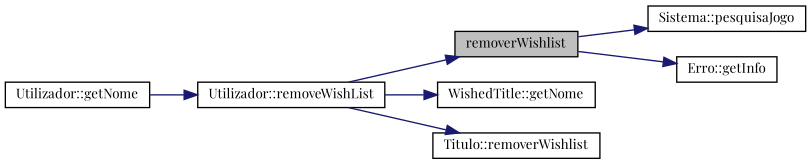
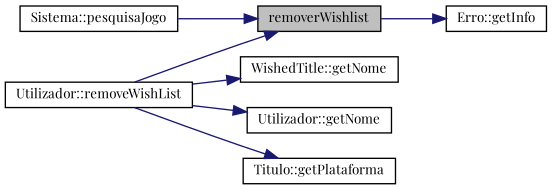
edge "removerWishlist" -> "Sistema::pesquisaJogo": reversed
edge "Utilizador::getNome" -> "Utilizador::removeWishList": reversed
node "Titulo::removerWishlist": label "Titulo::removerWishlist" -> "Titulo::getPlataforma"
